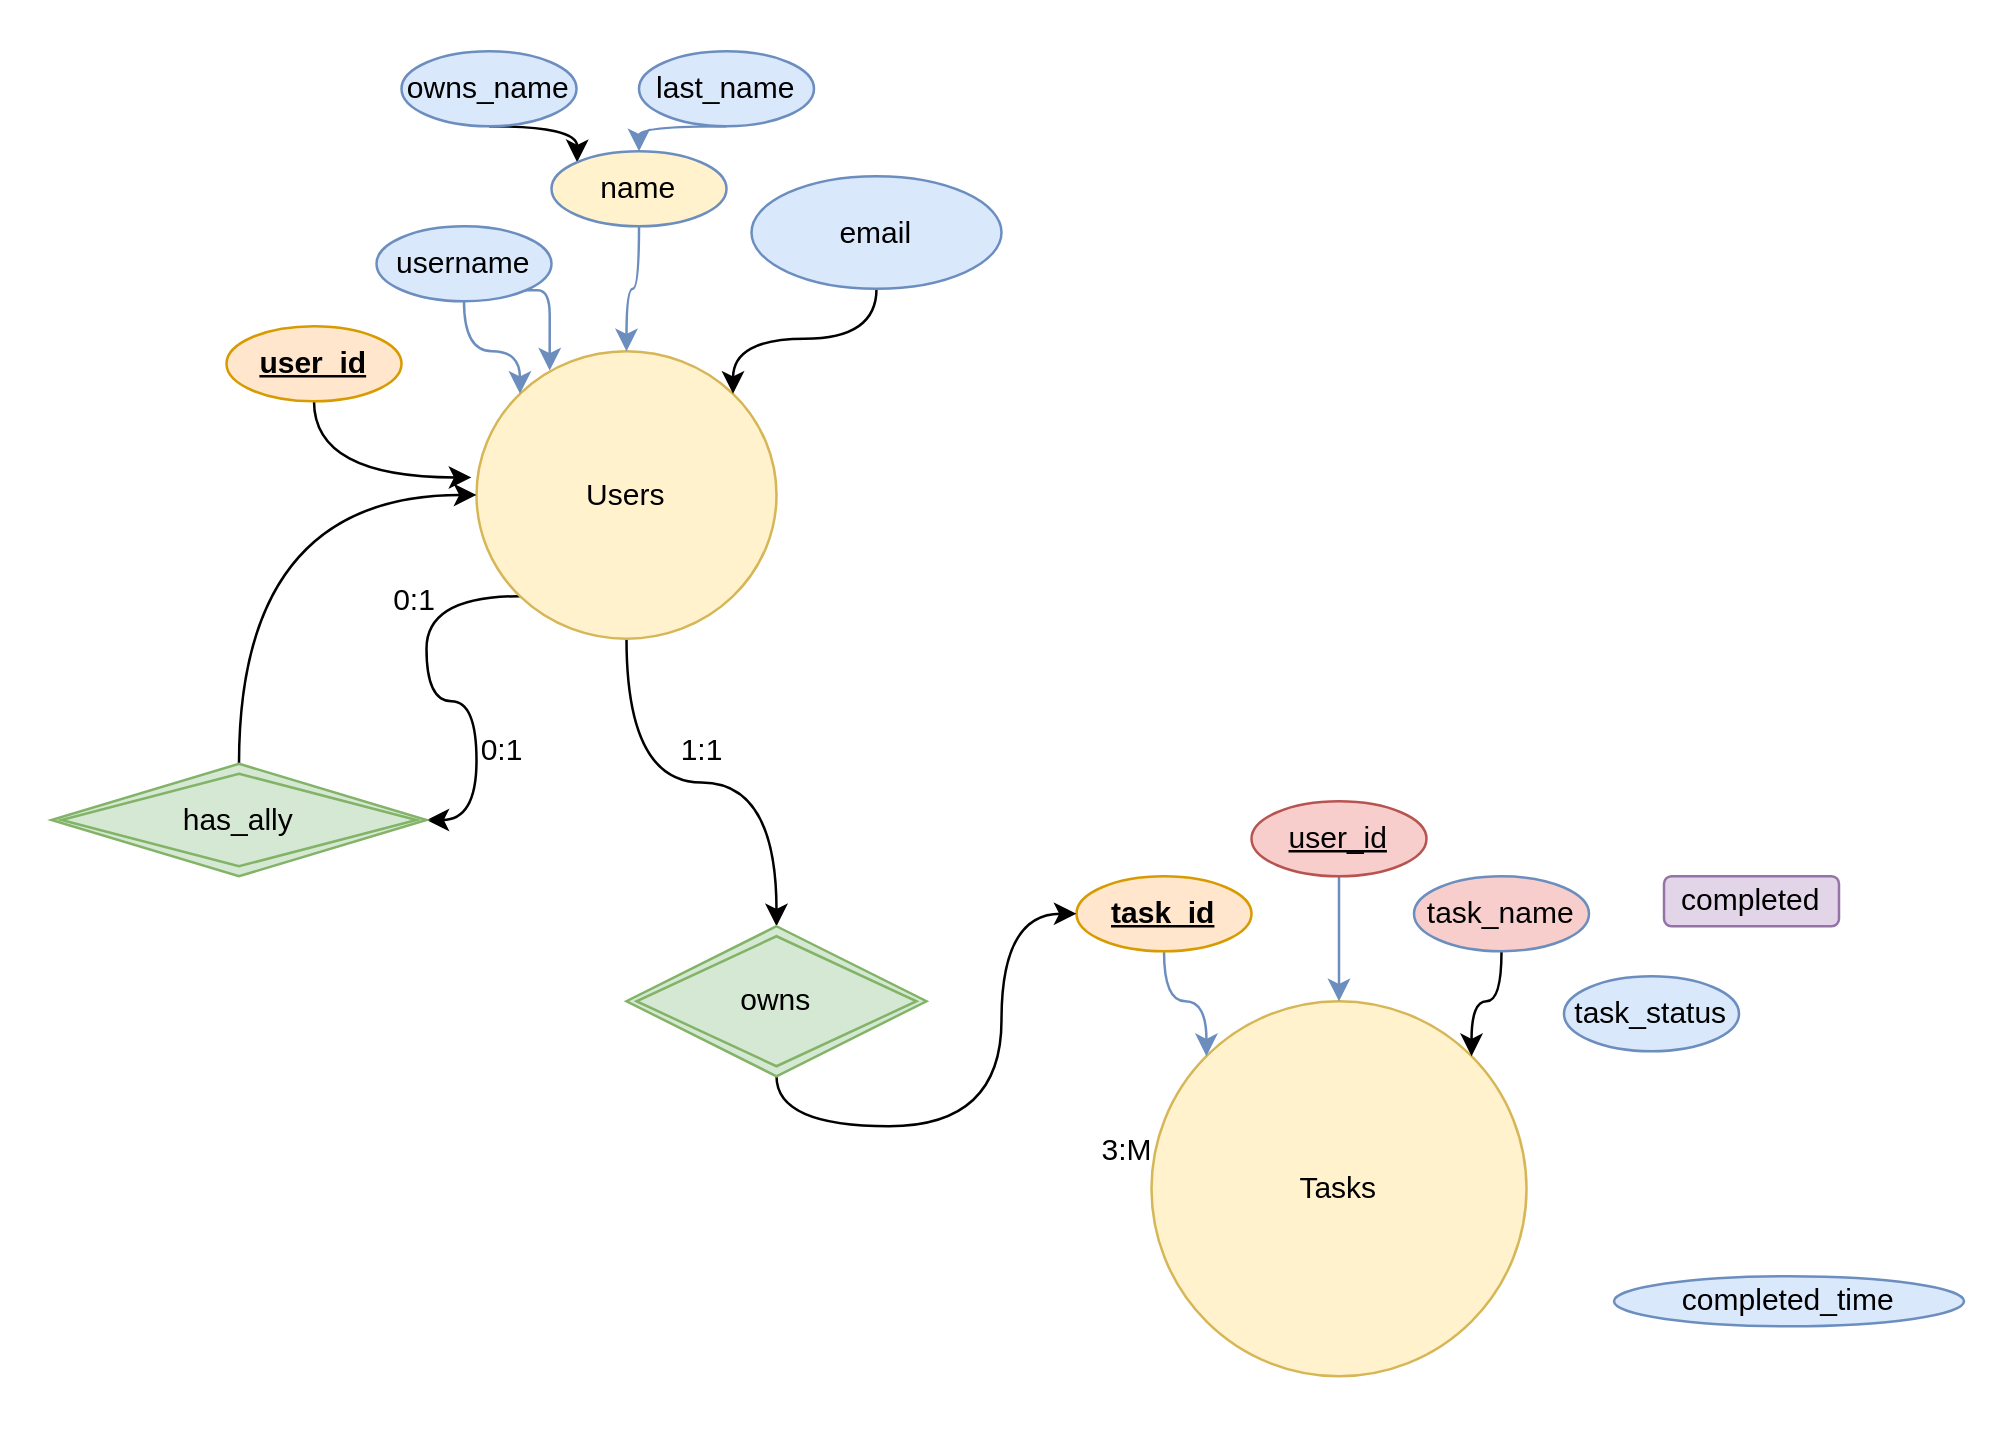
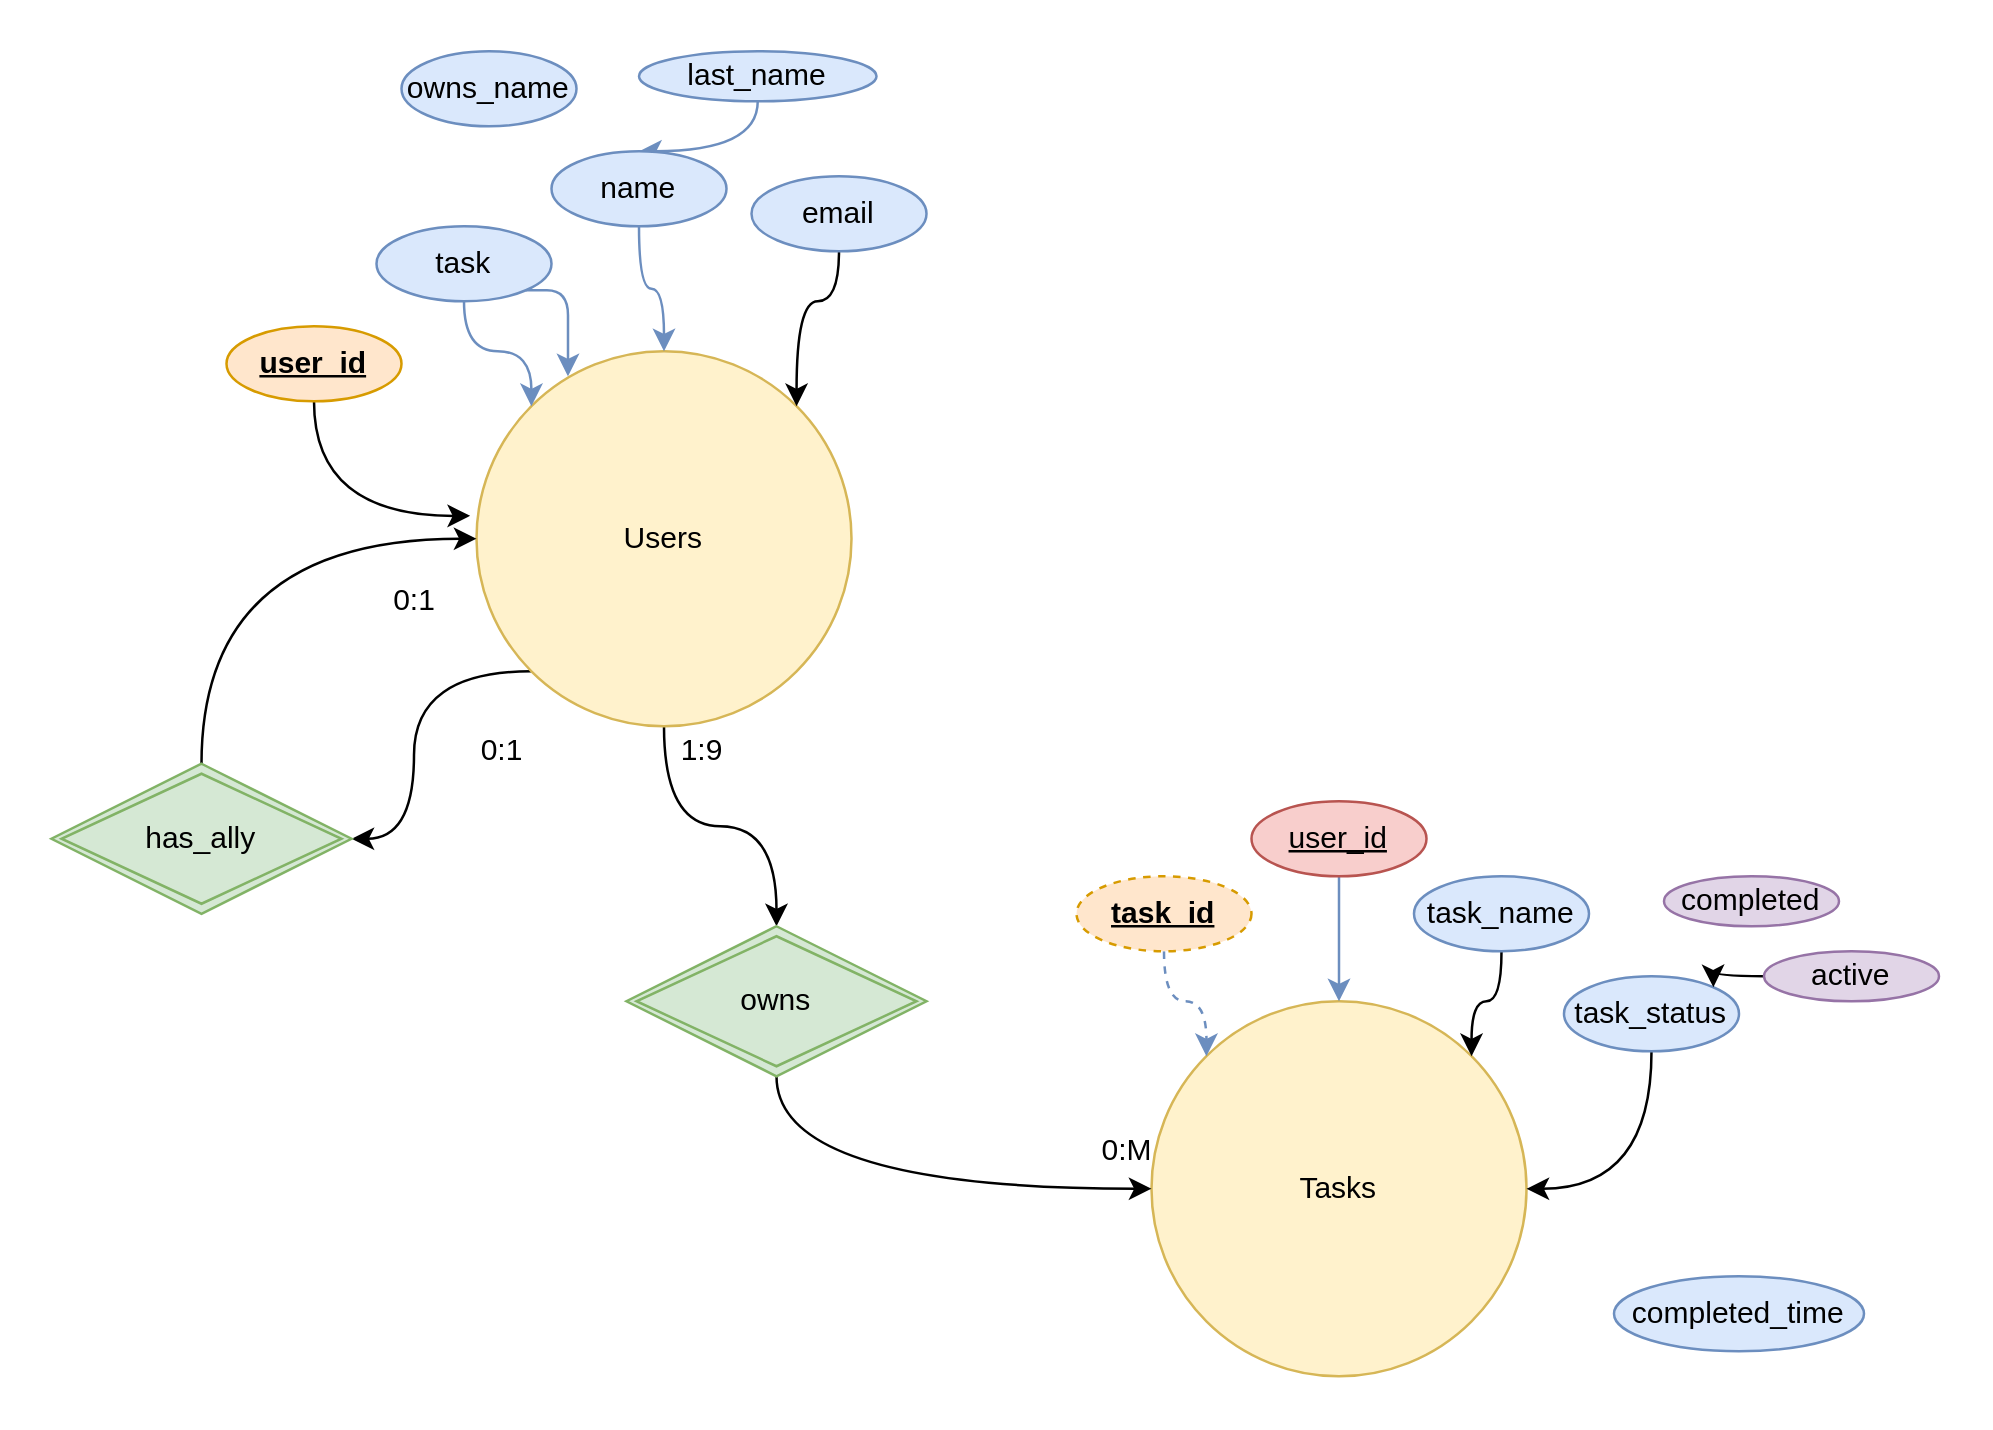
node "last_name": size 175x75 -> 238x50
edge "owns_name" -> "name": removed
node "name": fillcolor #fff2cc -> #dae8fc
node "email": size 250x113 -> 175x75
node "username": label "username" -> "task"
node "Users": size 300x288 -> 375x375
node "1:1": label "1:1" -> "1:9"
node "has_ally": size 375x113 -> 300x150
node "completed": shape rounded rectangle -> ellipse
node "task_id": style solid -> dashed
node "task_name": fillcolor #f8cecc -> #dae8fc
edge "active" -> "task_status": added
node "active": added
edge "task_id" -> "Tasks": style solid -> dashed
edge "owns" -> "task_id": now "owns" -> "Tasks"
edge "task_status" -> "Tasks": added
node "3:M": label "3:M" -> "0:M"
node "completed_time": size 350x50 -> 250x75
